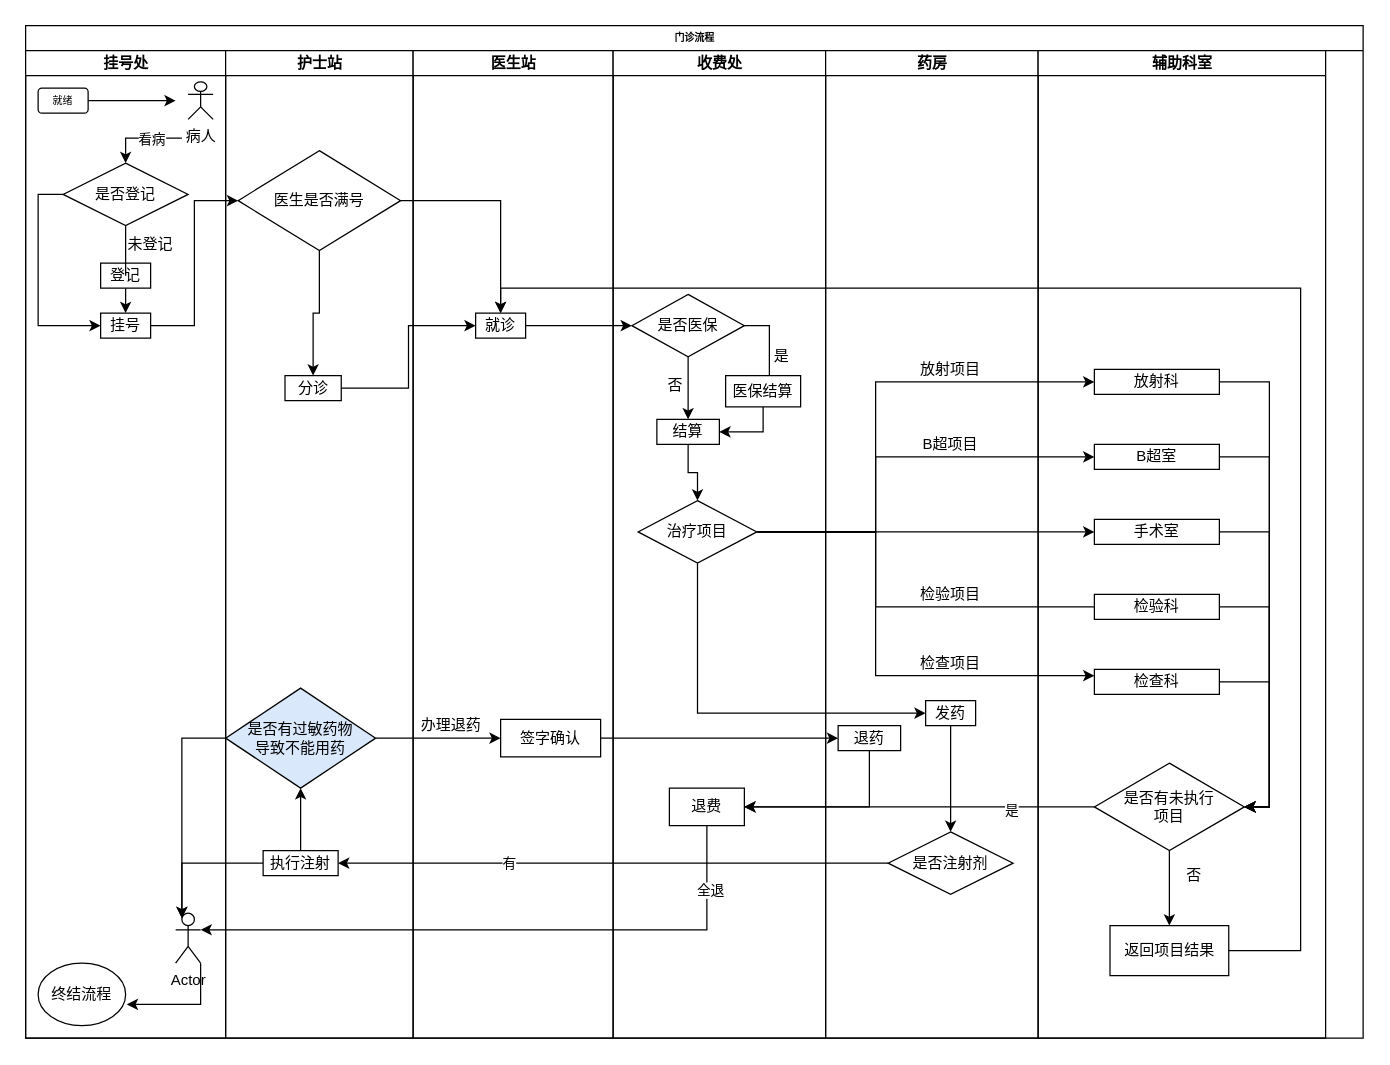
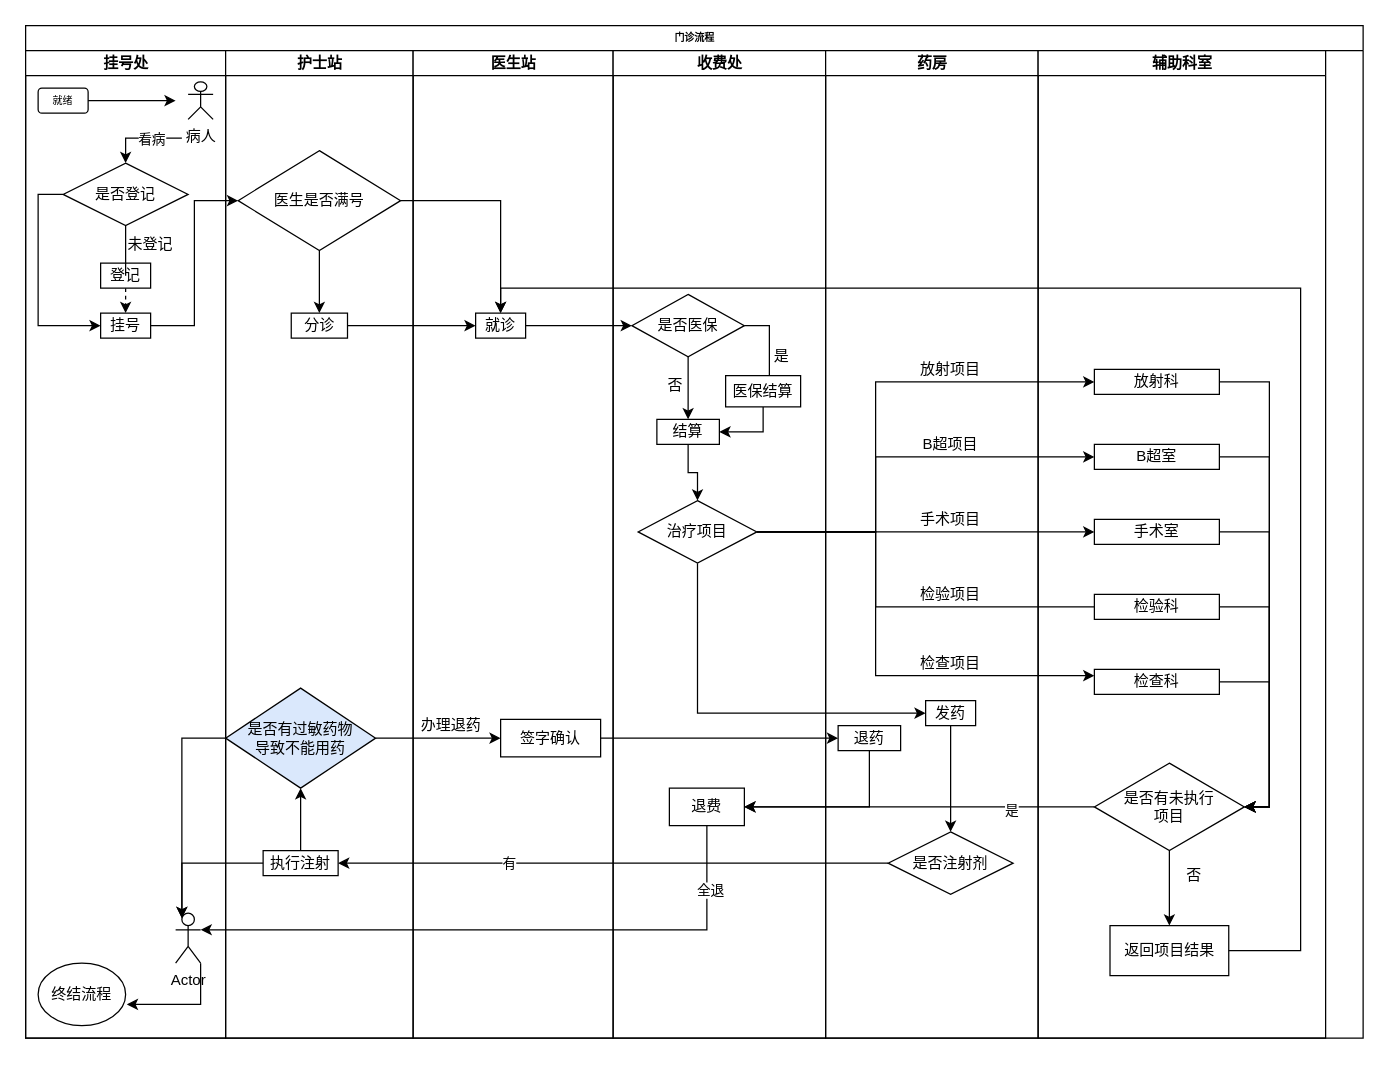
edge "登记" -> "挂号": style solid -> dashed
node "分诊": moved (313, 388) -> (319, 326)
node "手术项目": added
